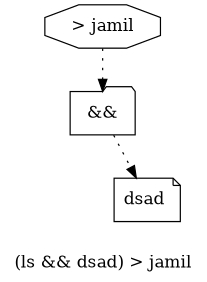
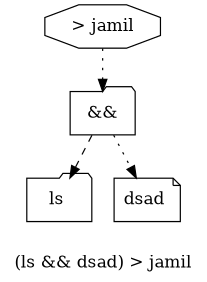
node "ls": added
